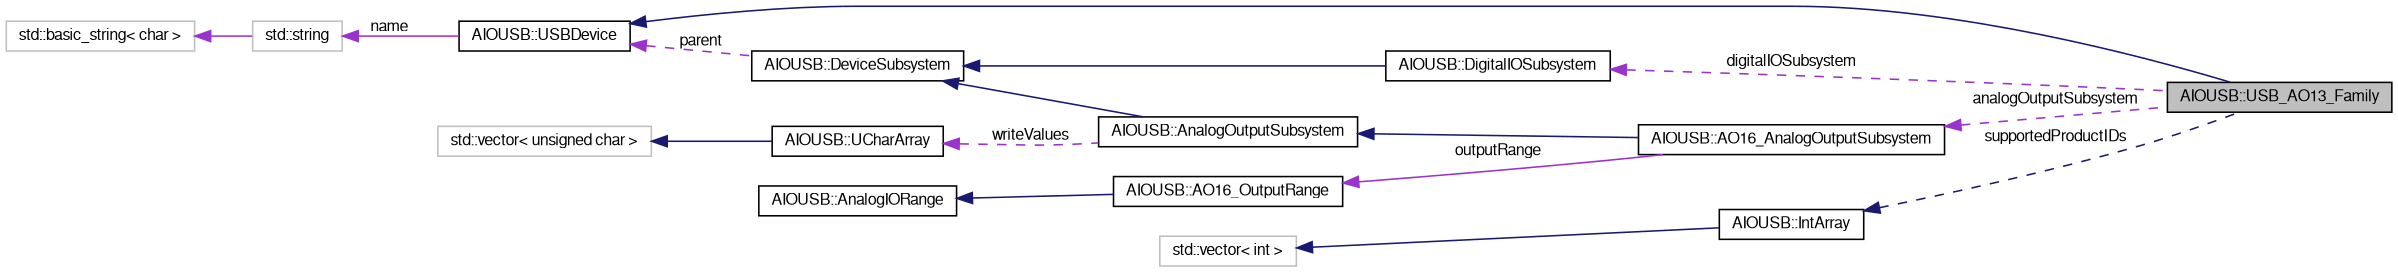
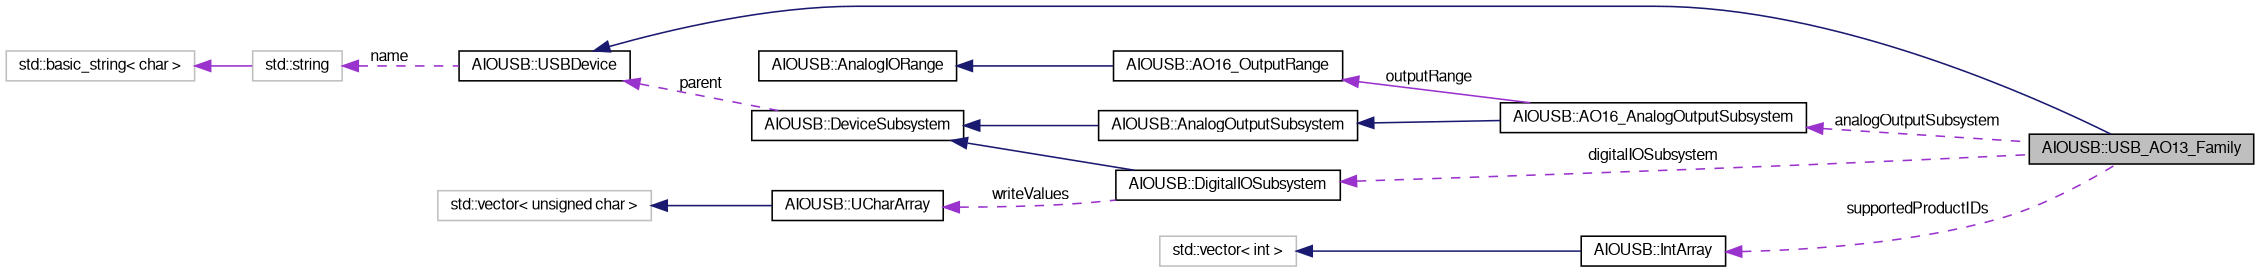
edge "AIOUSB::USBDevice" -> "std::string": style solid -> dashed
edge "AIOUSB::AnalogOutputSubsystem" -> "AIOUSB::UCharArray": now "AIOUSB::DigitalIOSubsystem" -> "AIOUSB::UCharArray"
edge "AIOUSB::USB_AO13_Family" -> "AIOUSB::IntArray": color midnightblue -> darkorchid3
